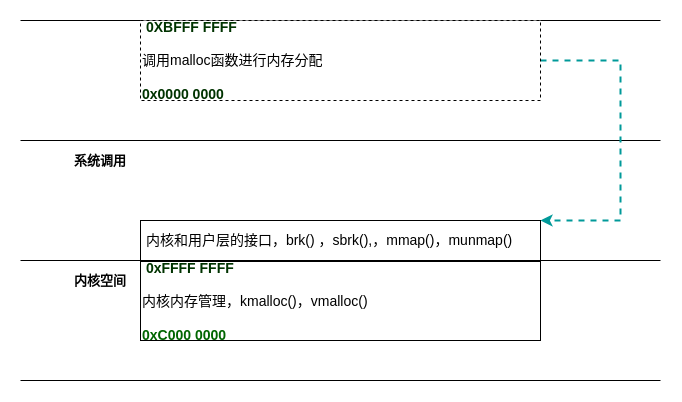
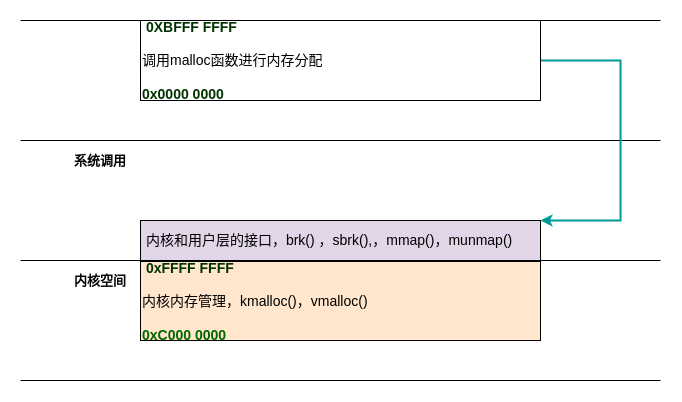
node "0XBFFF FFFF 调用malloc函数进行内存分配 0x0000 0000": style dashed -> solid
edge "0XBFFF FFFF 调用malloc函数进行内存分配 0x0000 0000" -> "内核和用户层的接口，brk() ，sbrk(),，mmap()，munmap()": style dashed -> solid
node "内核和用户层的接口，brk() ，sbrk(),，mmap()，munmap()": fillcolor #ffffff -> #e1d5e7
node "0xFFFF FFFF 内核内存管理，kmalloc()，vmalloc() 0xC000 0000": fillcolor #ffffff -> #ffe6cc
